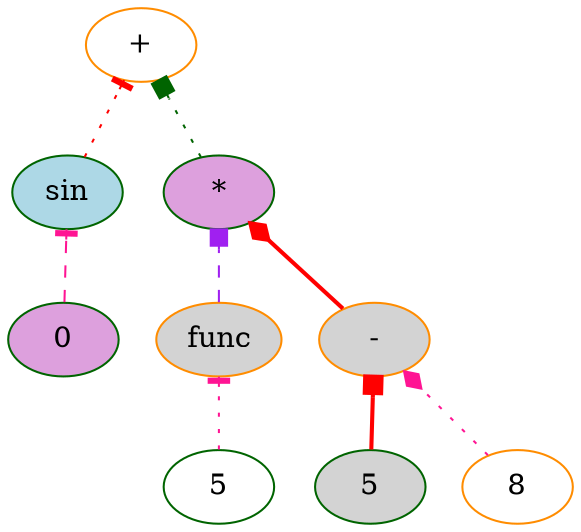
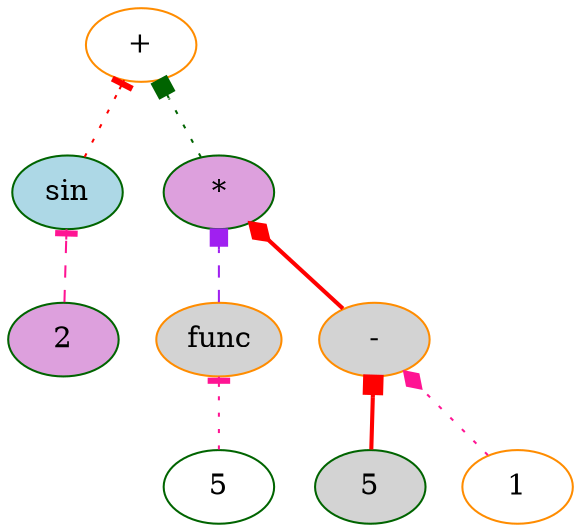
node "0": label "0" -> "2"
node "8": label "8" -> "1"
